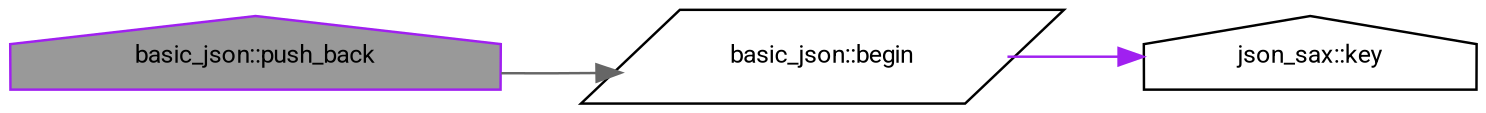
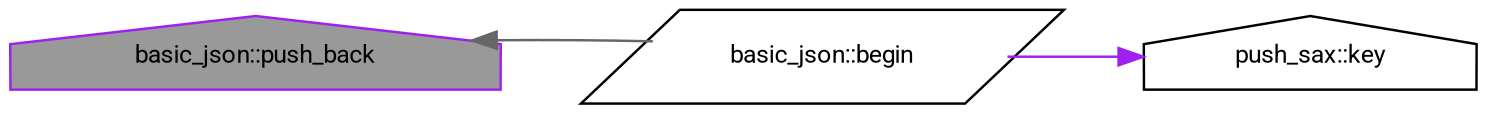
node "json_sax::key": label "json_sax::key" -> "push_sax::key"
edge "basic_json::push_back" -> "basic_json::begin": reversed
